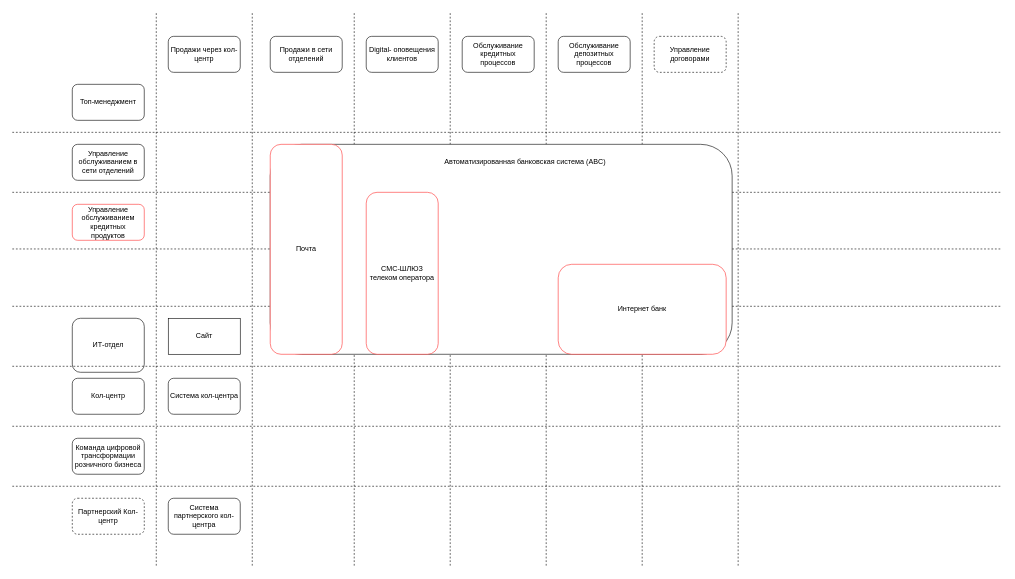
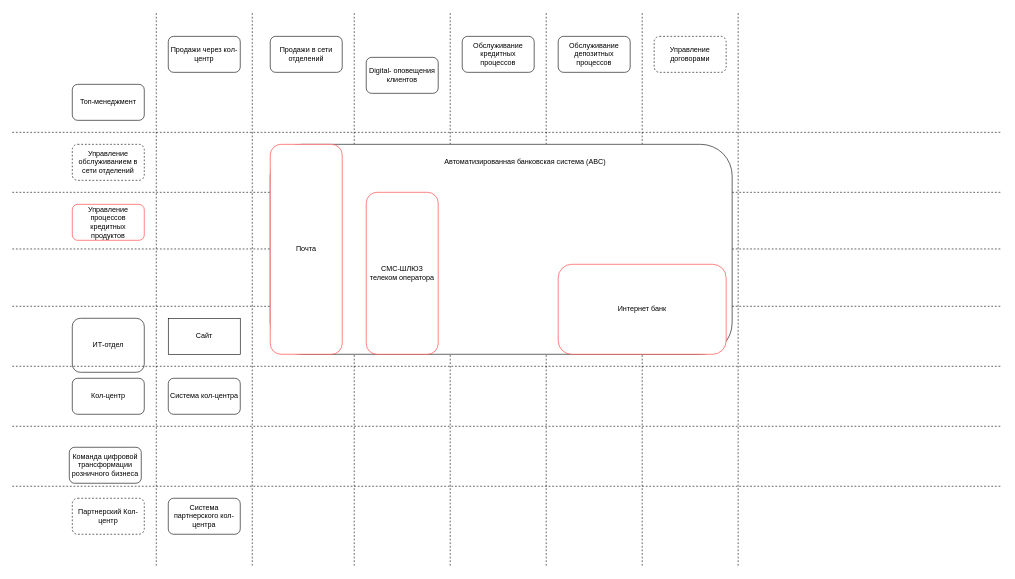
node "Digital- оповещения клиентов": moved (402, 54) -> (402, 75)
node "Управление обслуживанием в сети отделений": style solid -> dashed
node "Управление обслуживанием кредитных продуктов": label "Управление обслуживанием кредитных продуктов" -> "Управление процессов кредитных продуктов"
node "Команда цифровой трансформации розничного бизнеса": moved (108, 456) -> (105, 465)
